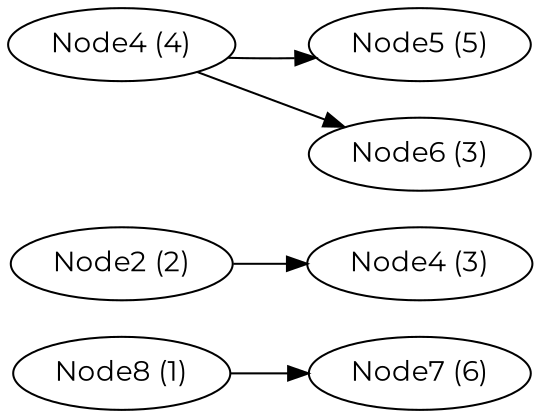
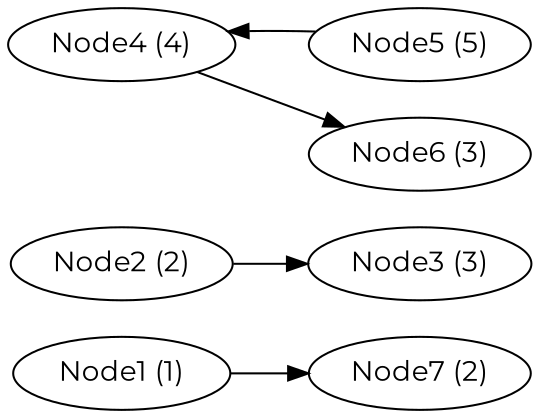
edge "Node4 (4)" -> "Node5 (5)": reversed
node "Node4 (3)": label "Node4 (3)" -> "Node3 (3)"
node "Node8 (1)": label "Node8 (1)" -> "Node1 (1)"
node "Node7 (6)": label "Node7 (6)" -> "Node7 (2)"
